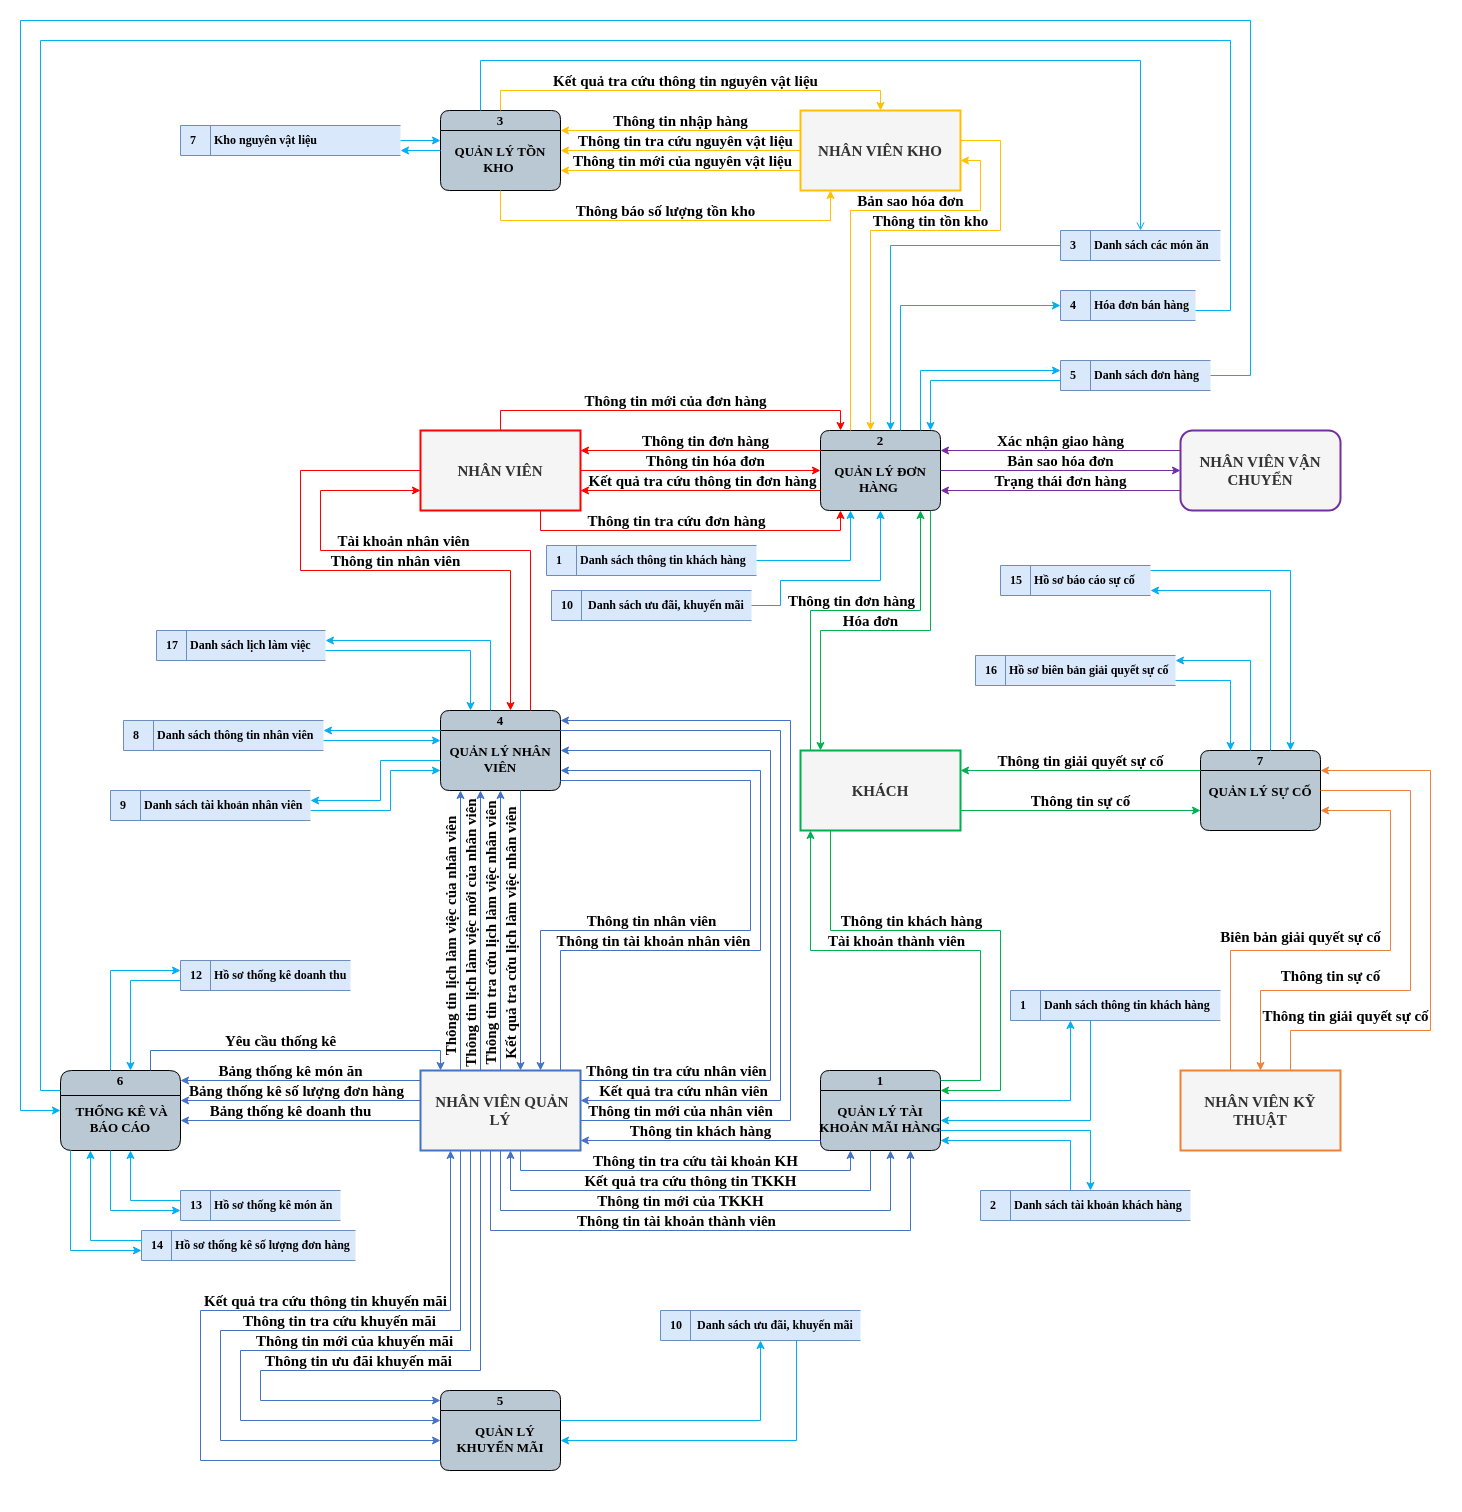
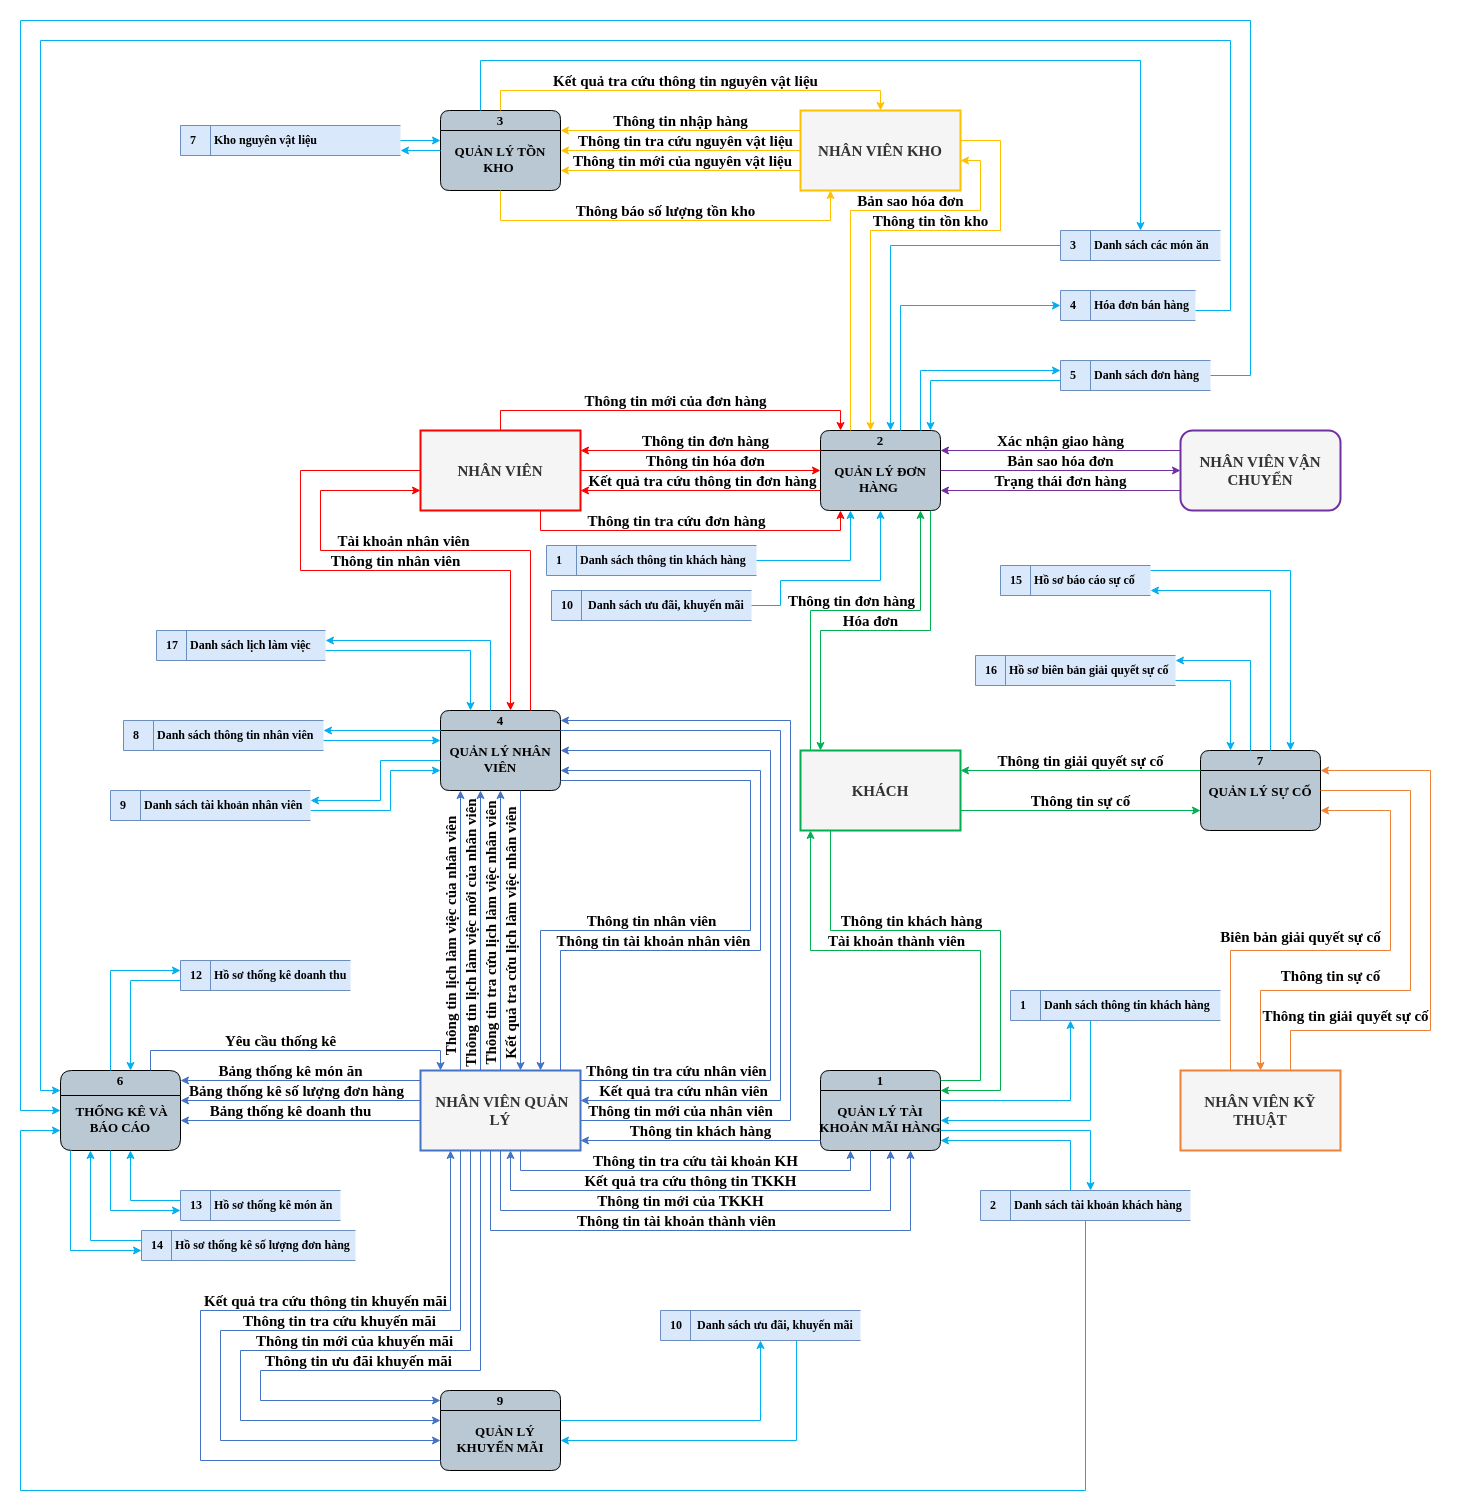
edge "3 QUẢN LÝ TỒN KHO" -> "3 Danh sách các món ăn": arrowhead open -> classic
edge "4 Hóa đơn bán hàng" -- "6 THỐNG KÊ VÀ BÁO CÁO": arrowhead none -> classic
node "5 QUẢN LÝ KHUYẾN MÃI": label "5 QUẢN LÝ KHUYẾN MÃI" -> "9 QUẢN LÝ KHUYẾN MÃI"
edge "2 Danh sách tài khoản khách hàng" -> "6 THỐNG KÊ VÀ BÁO CÁO": added
